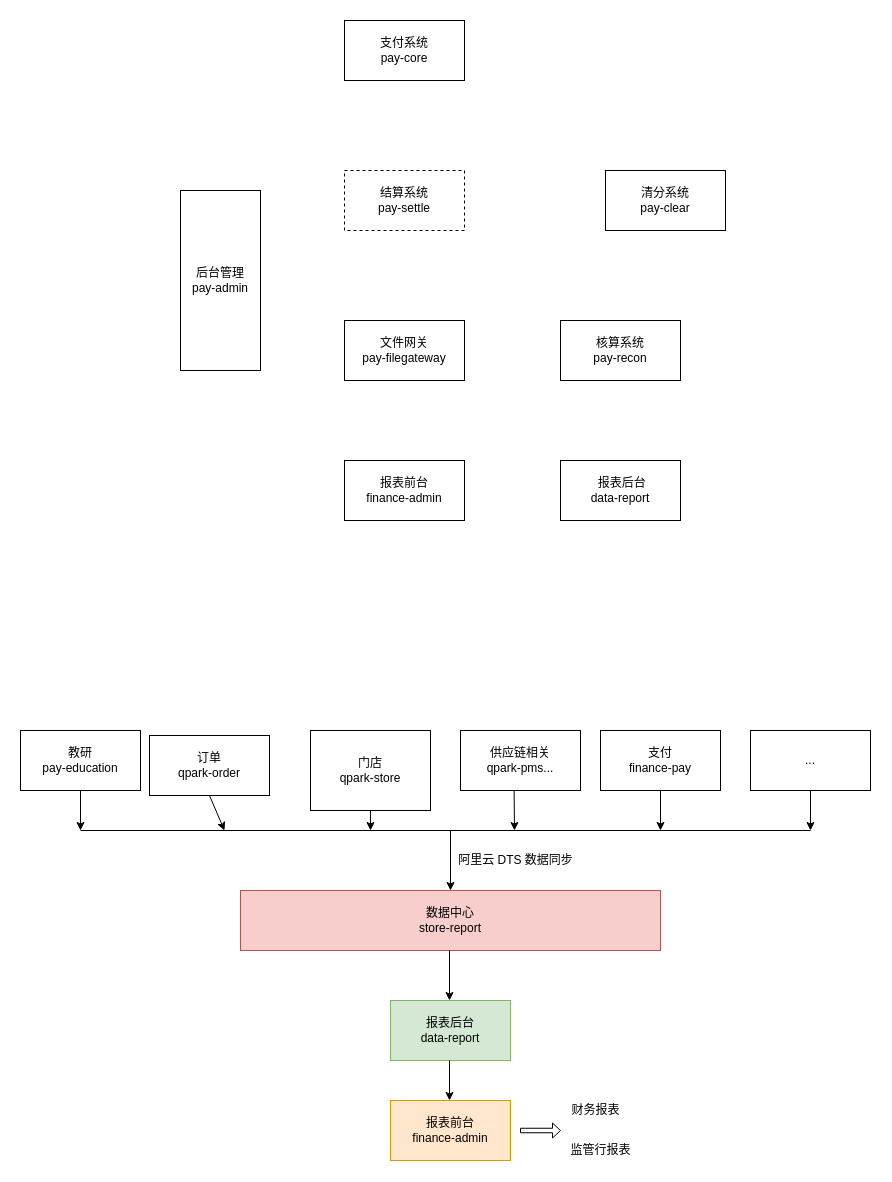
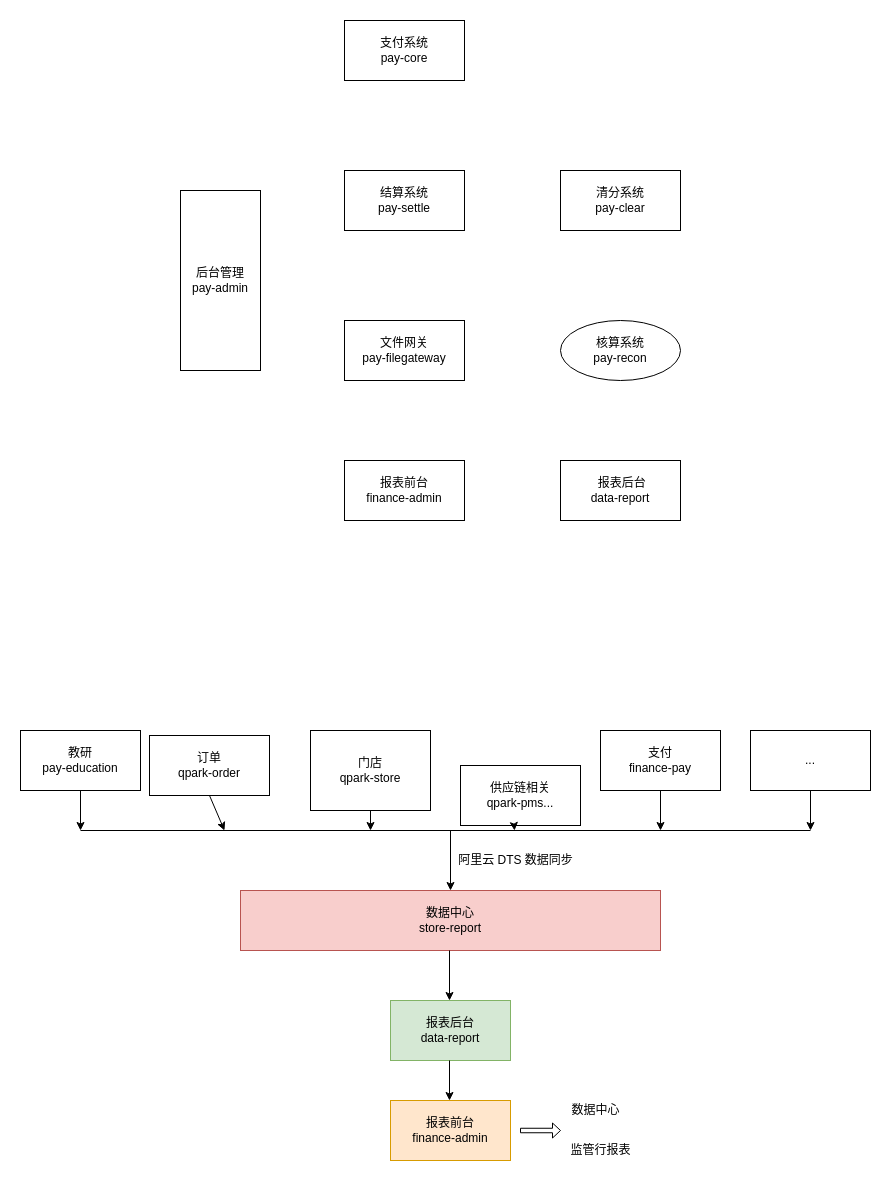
node "结算系统 pay-settle": style dashed -> solid
node "清分系统 pay-clear": moved (666, 201) -> (621, 201)
node "核算系统 pay-recon": shape rectangle -> ellipse
node "供应链相关 qpark-pms...": moved (521, 761) -> (521, 796)
node "财务报表": label "财务报表" -> "数据中心"
